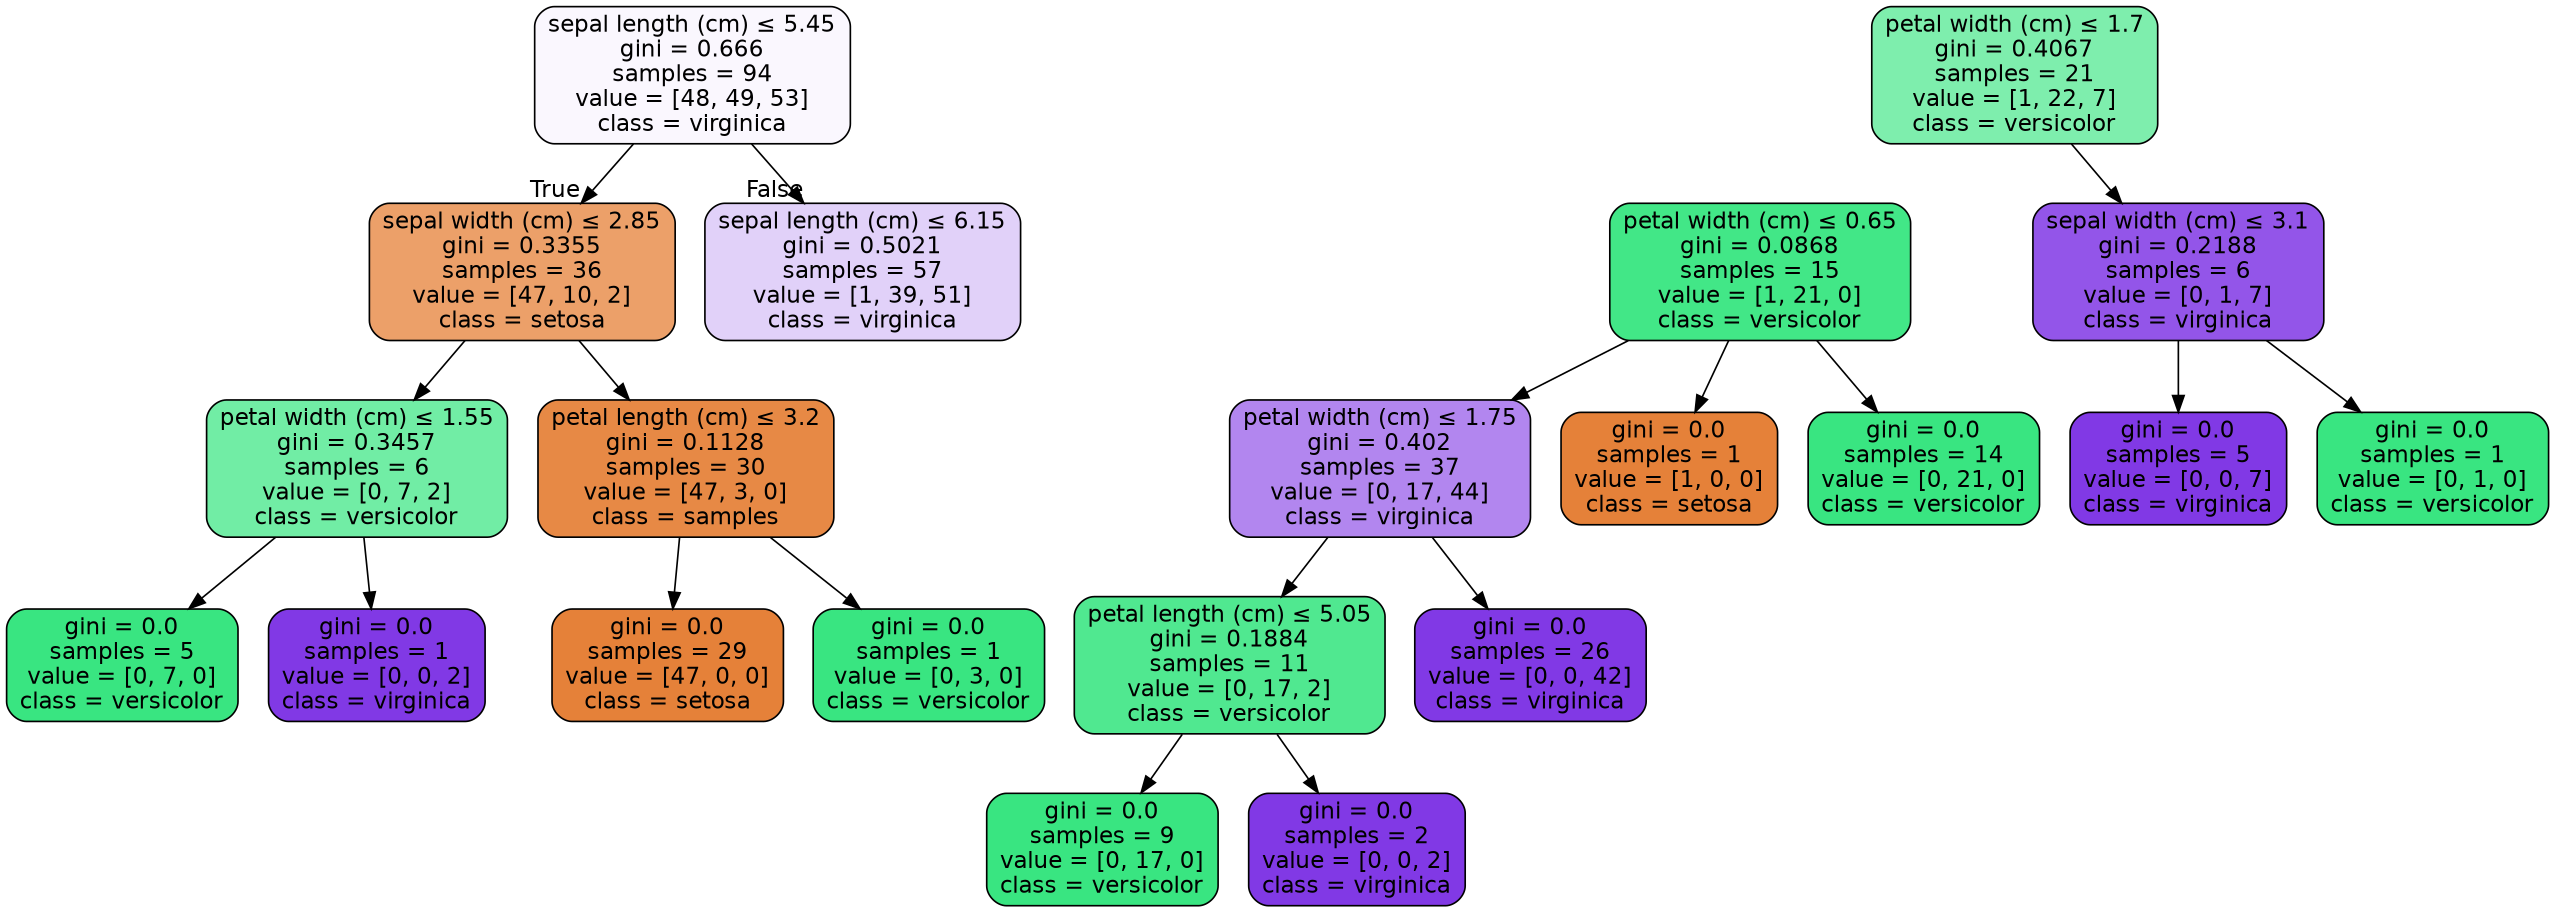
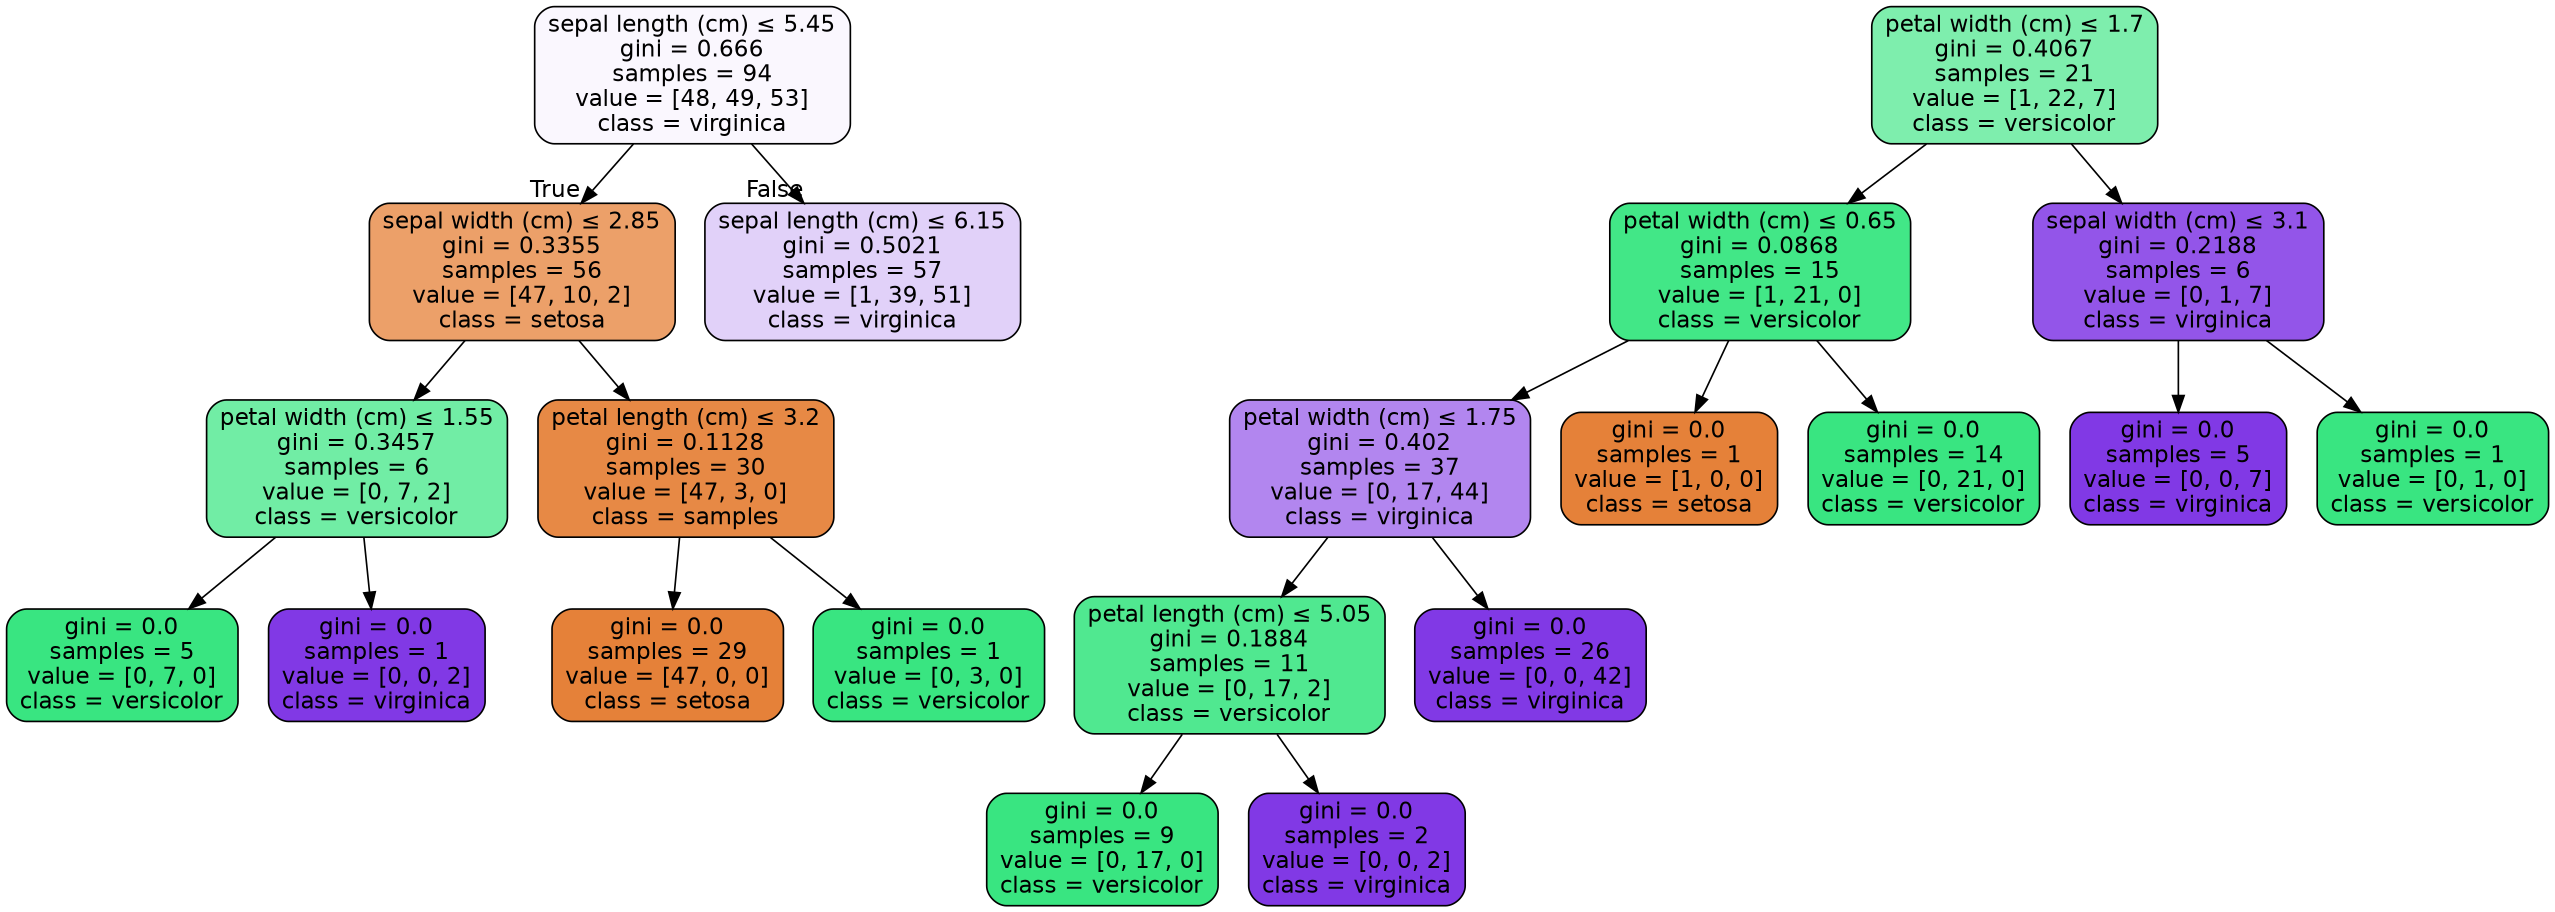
edge "petal width (cm) ≤ 1.7" -> "petal width (cm) ≤ 0.65": added
node "sepal width (cm) ≤ 2.85": text "samples = 36" -> "samples = 56"
